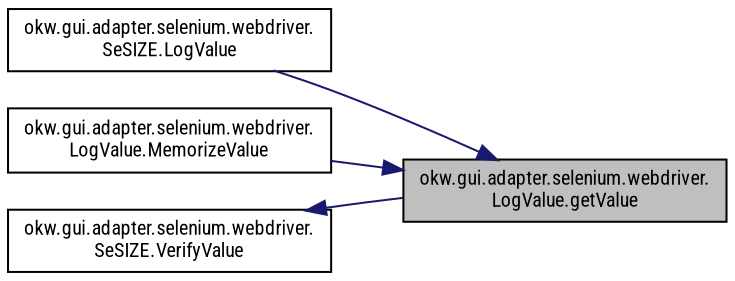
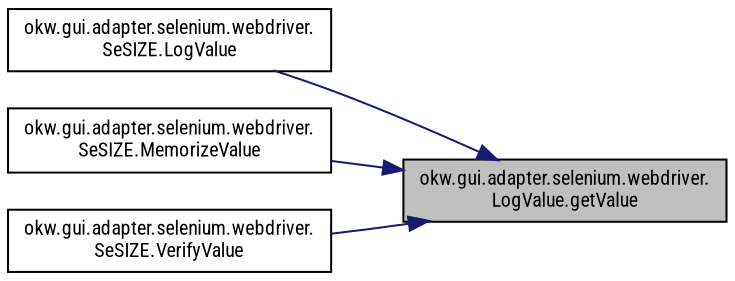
node "okw.gui.adapter.selenium.webdriver. LogValue.MemorizeValue": label "okw.gui.adapter.selenium.webdriver. LogValue.MemorizeValue" -> "okw.gui.adapter.selenium.webdriver. SeSIZE.MemorizeValue"
edge "okw.gui.adapter.selenium.webdriver. LogValue.getValue" -> "okw.gui.adapter.selenium.webdriver. SeSIZE.VerifyValue": reversed
